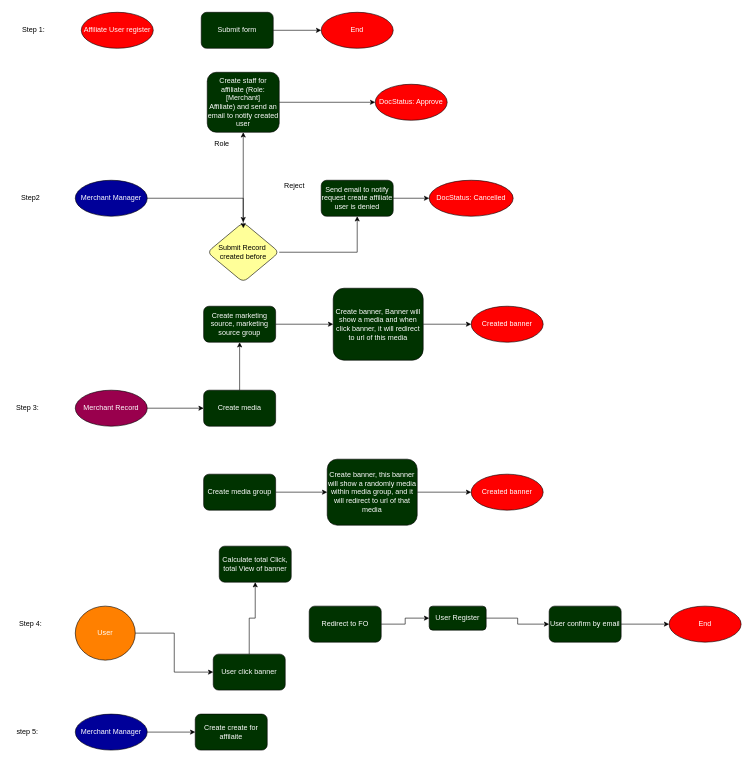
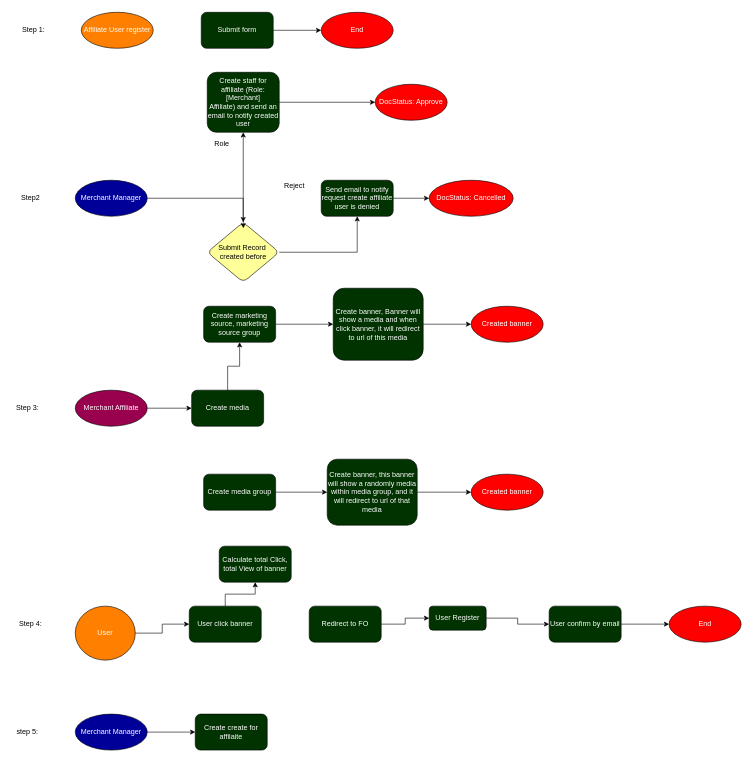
node "Affiliate User register": fillcolor #ff0000 -> #ff8000
node "Merchant Record": label "Merchant Record" -> "Merchant Affiliate"
node "Create media": moved (240, 408) -> (228, 408)
node "User click banner": moved (249, 672) -> (225, 624)
